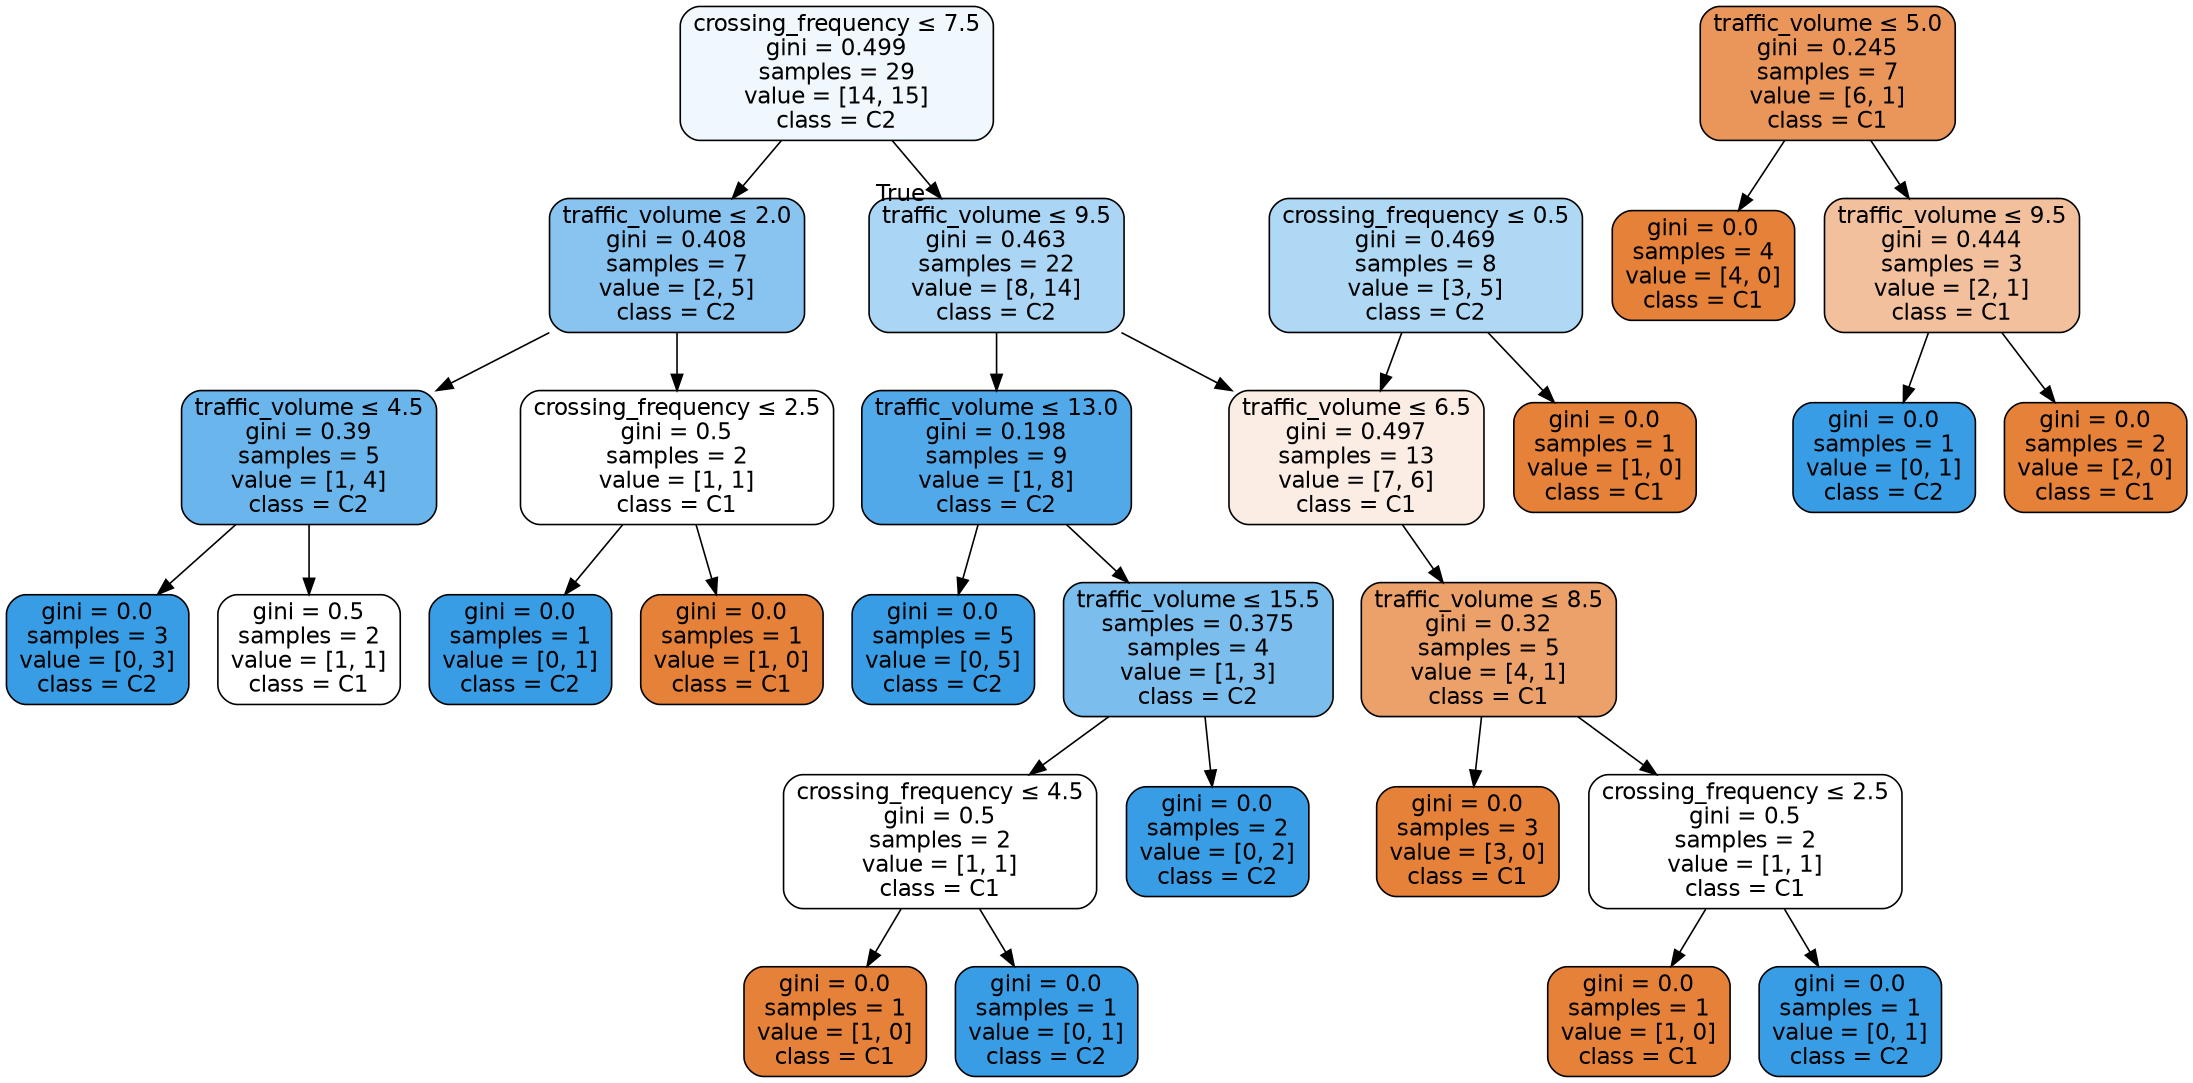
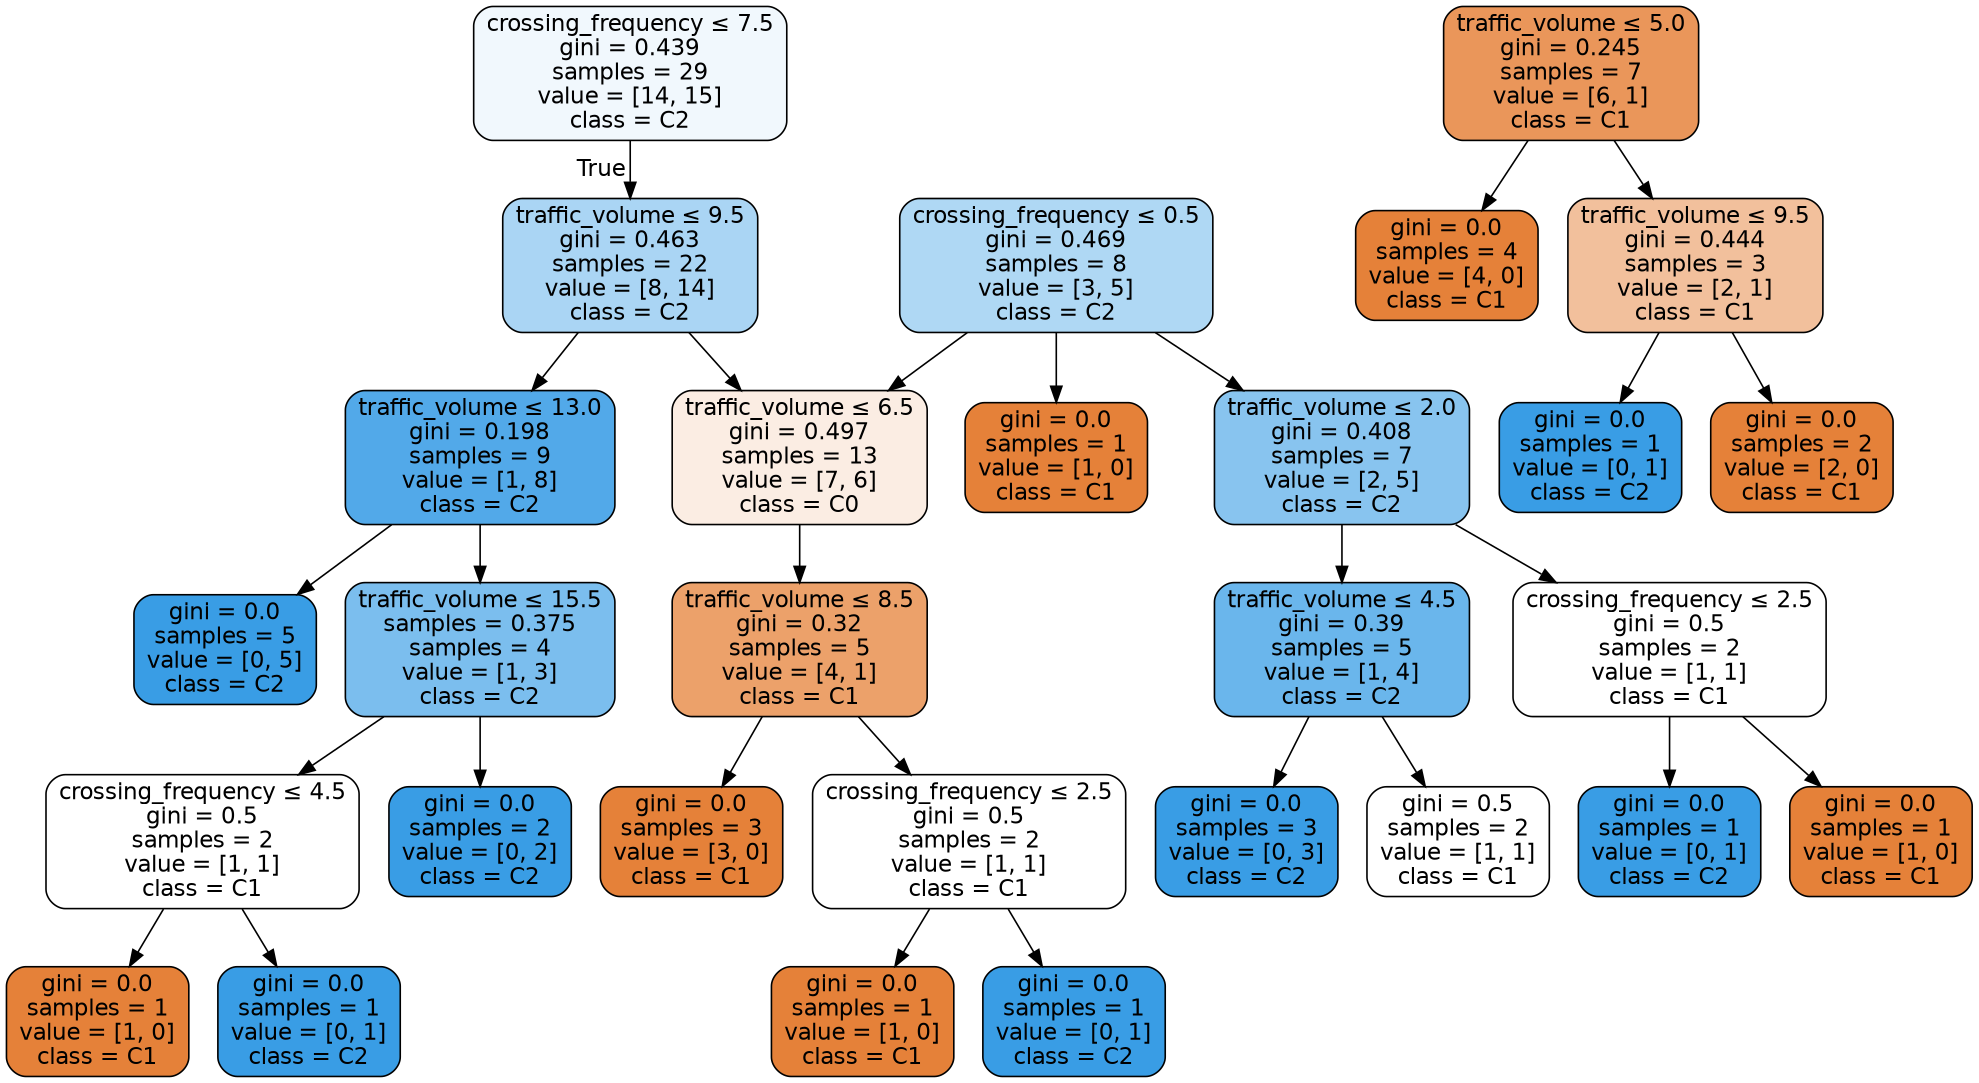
node "crossing_frequency ≤ 7.5": text "gini = 0.499" -> "gini = 0.439"
edge "crossing_frequency ≤ 7.5" -> "traffic_volume ≤ 2.0": now "crossing_frequency ≤ 0.5" -> "traffic_volume ≤ 2.0"
node "traffic_volume ≤ 6.5": text "class = C1" -> "class = C0"
